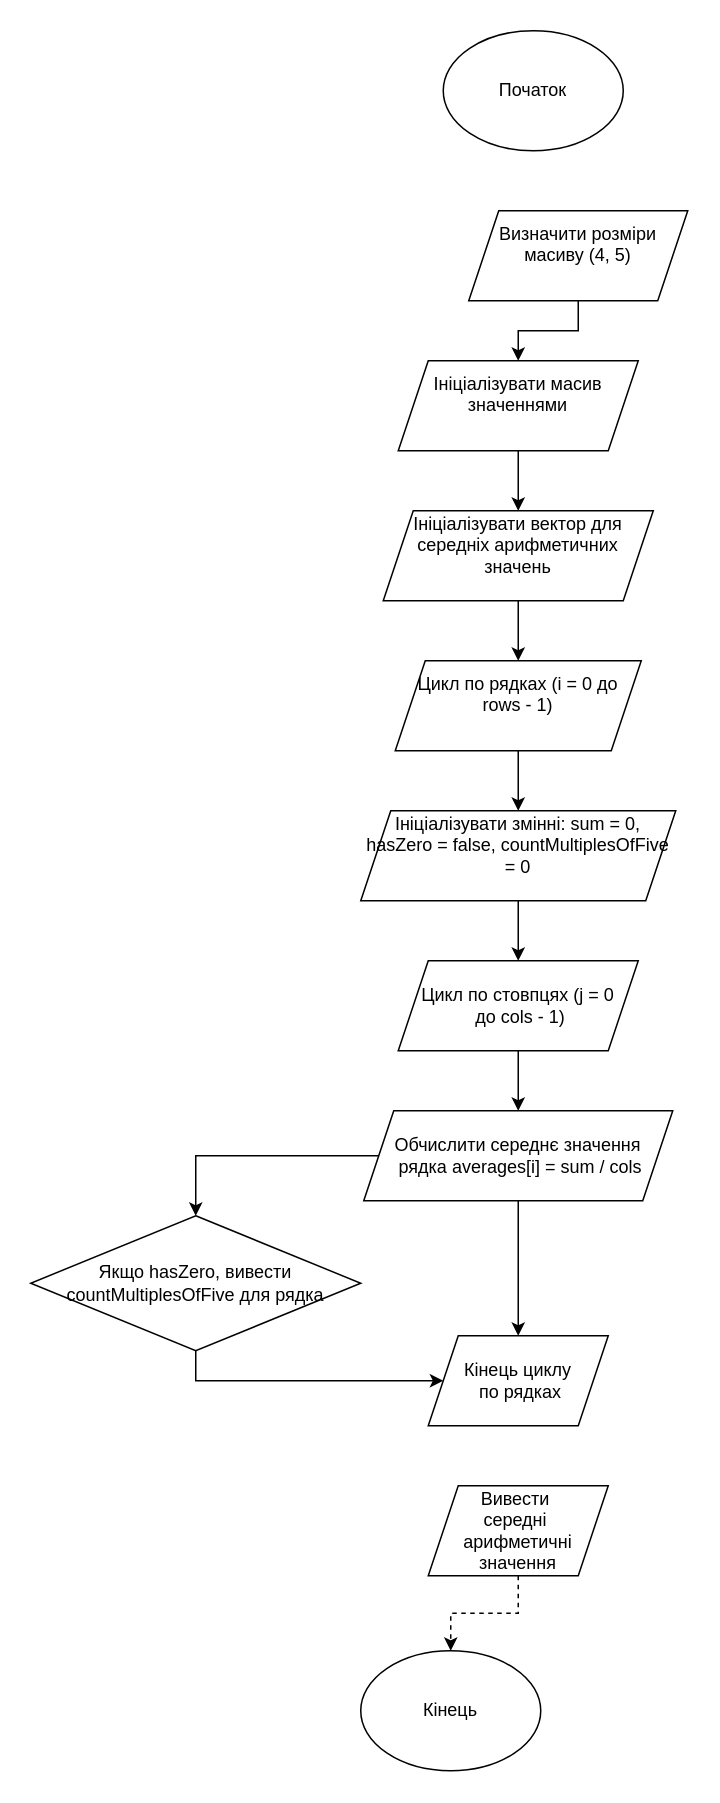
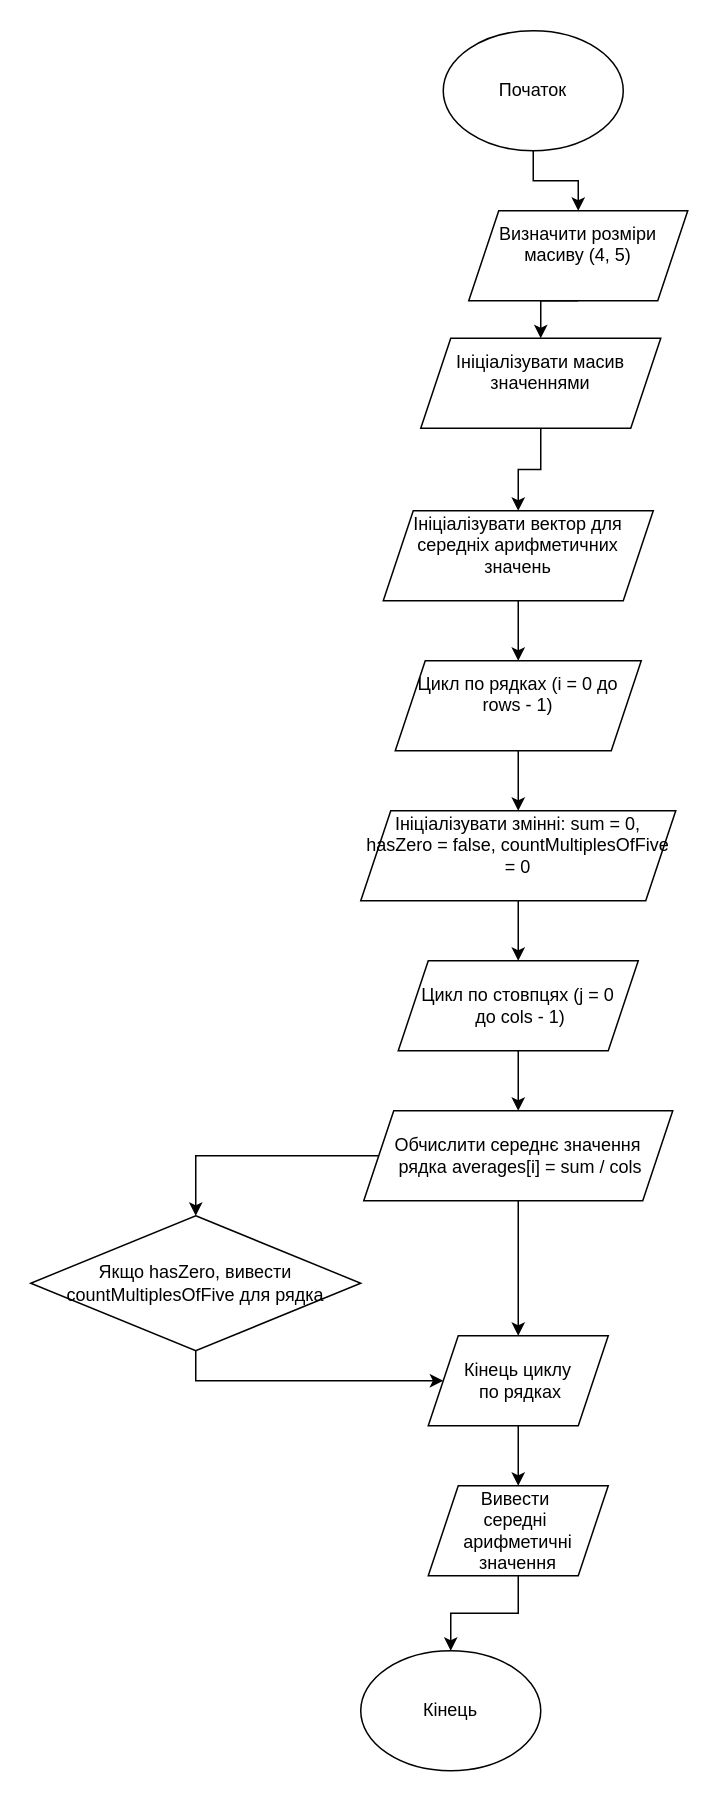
edge "Початок" -> "Визначити розміри масиву (4, 5)": added
node "Ініціалізувати масив значеннями": moved (518, 406) -> (541, 383)
edge "Кінець циклу по рядках" -> "Вивести середні арифметичні значення": added
edge "Вивести середні арифметичні значення" -> "Кінець": style dashed -> solid
